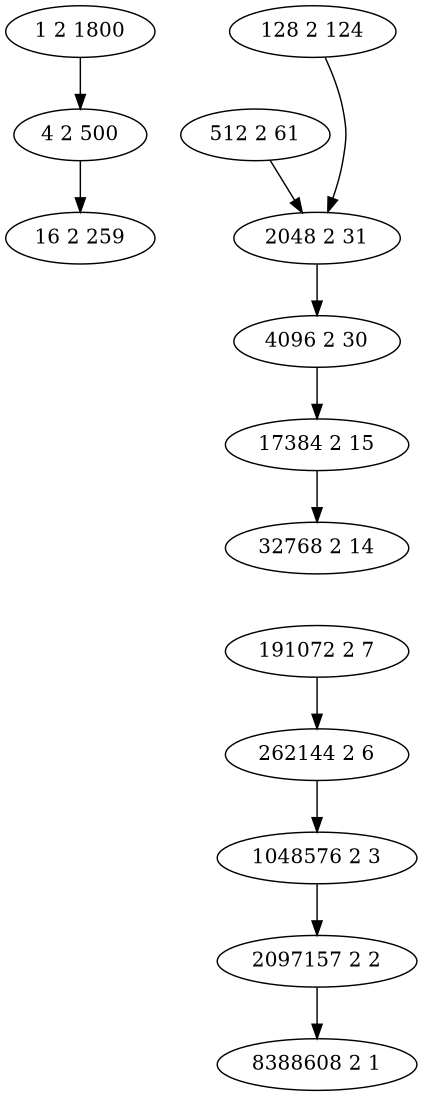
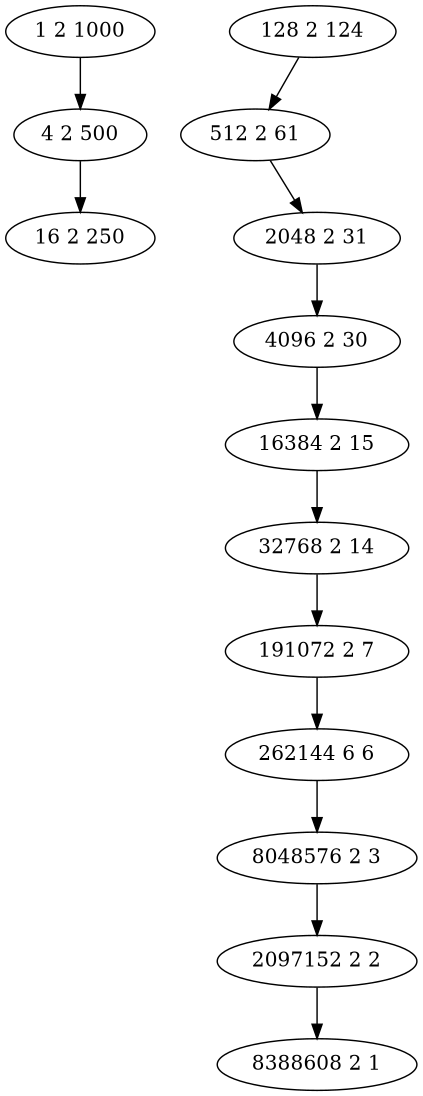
node "1 2 1800": label "1 2 1800" -> "1 2 1000"
edge "128 2 124" -> "2048 2 31": now "128 2 124" -> "512 2 61"
node "16 2 259": label "16 2 259" -> "16 2 250"
node "17384 2 15": label "17384 2 15" -> "16384 2 15"
edge "32768 2 14" -> "191072 2 7": added
node "262144 2 6": label "262144 2 6" -> "262144 6 6"
node "1048576 2 3": label "1048576 2 3" -> "8048576 2 3"
node "2097157 2 2": label "2097157 2 2" -> "2097152 2 2"
